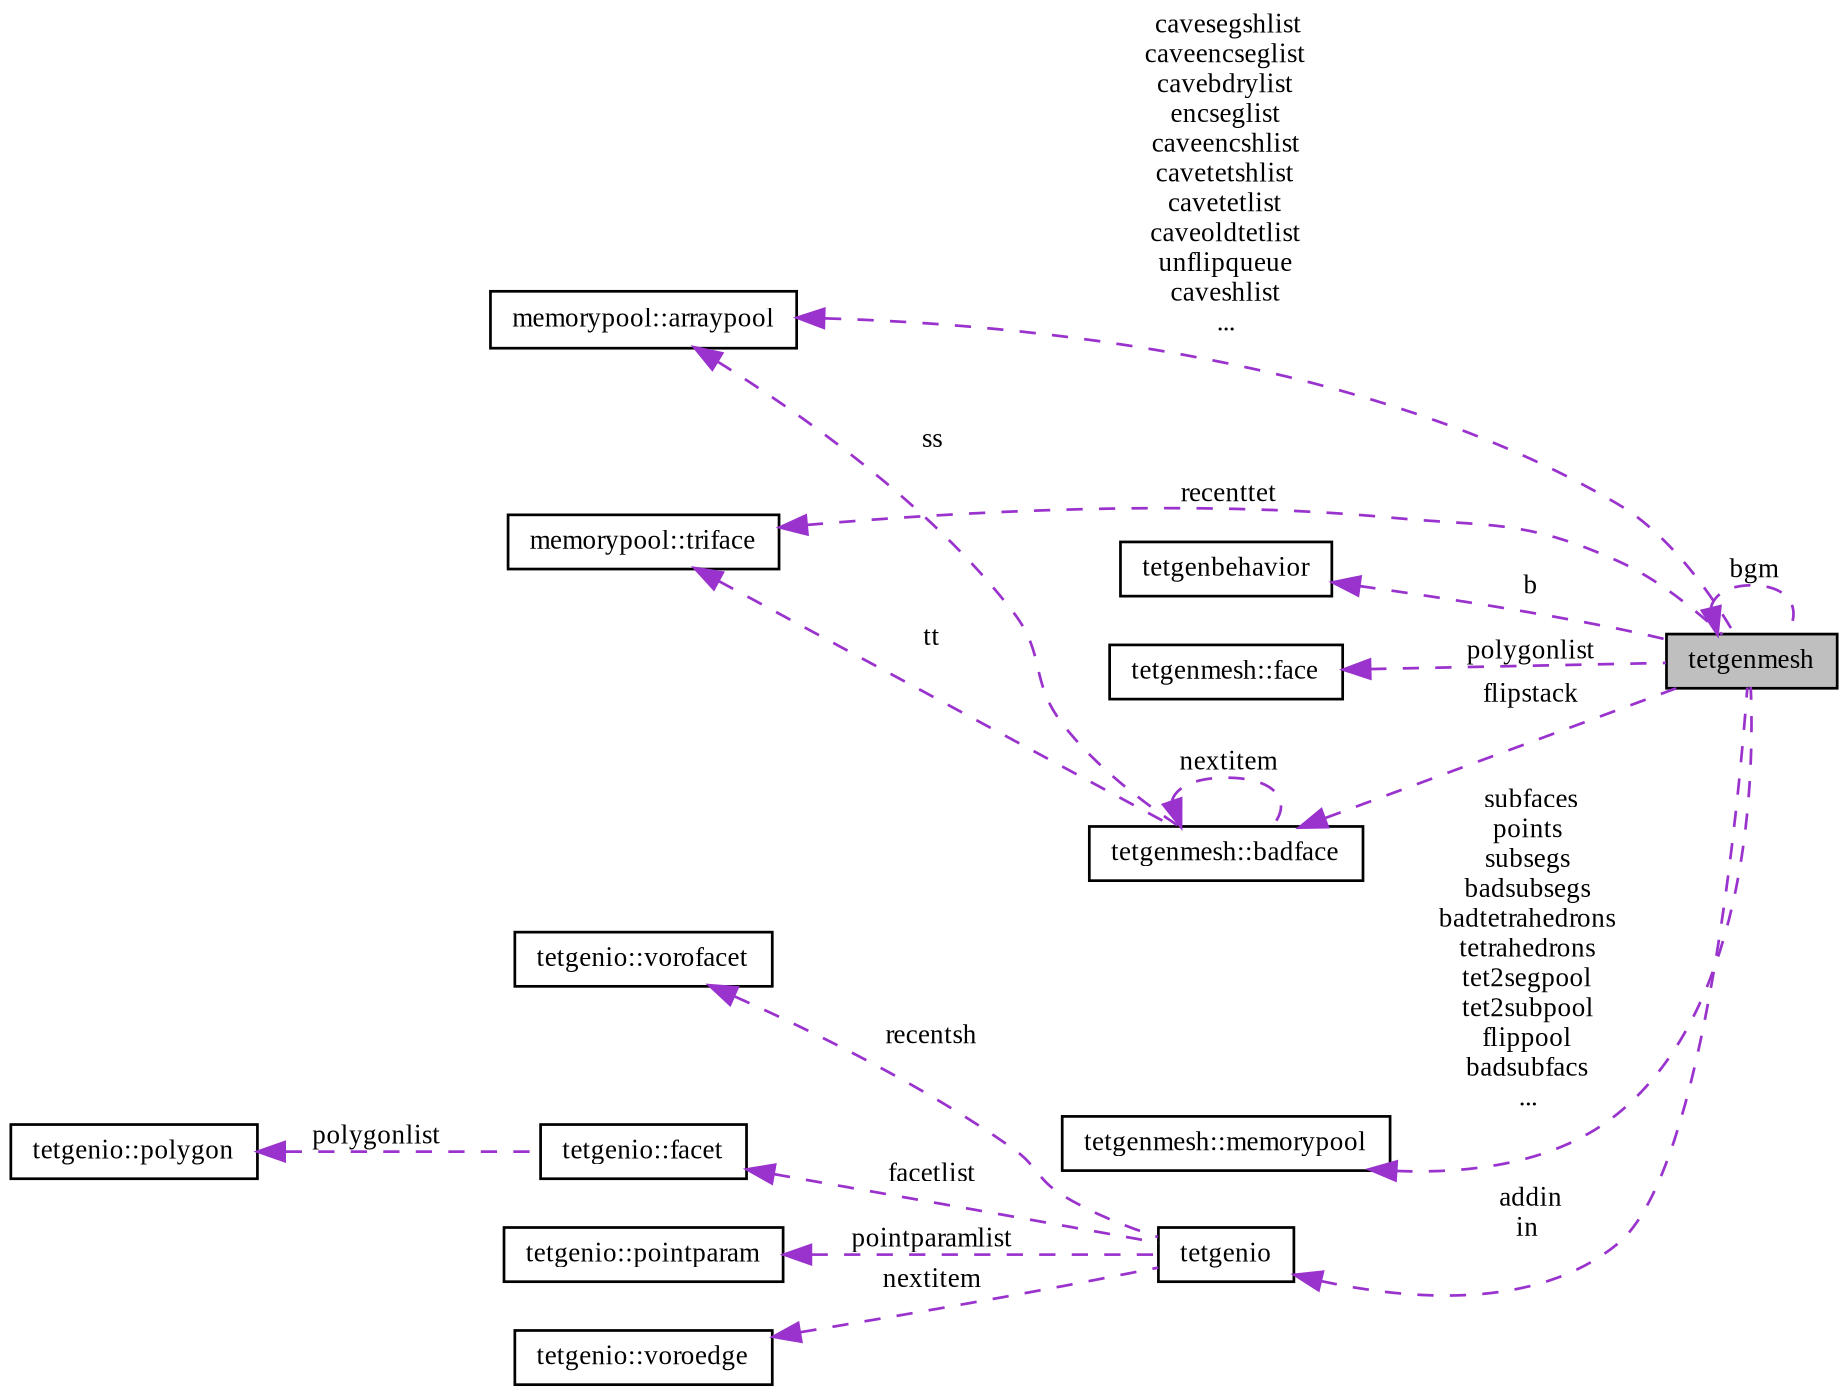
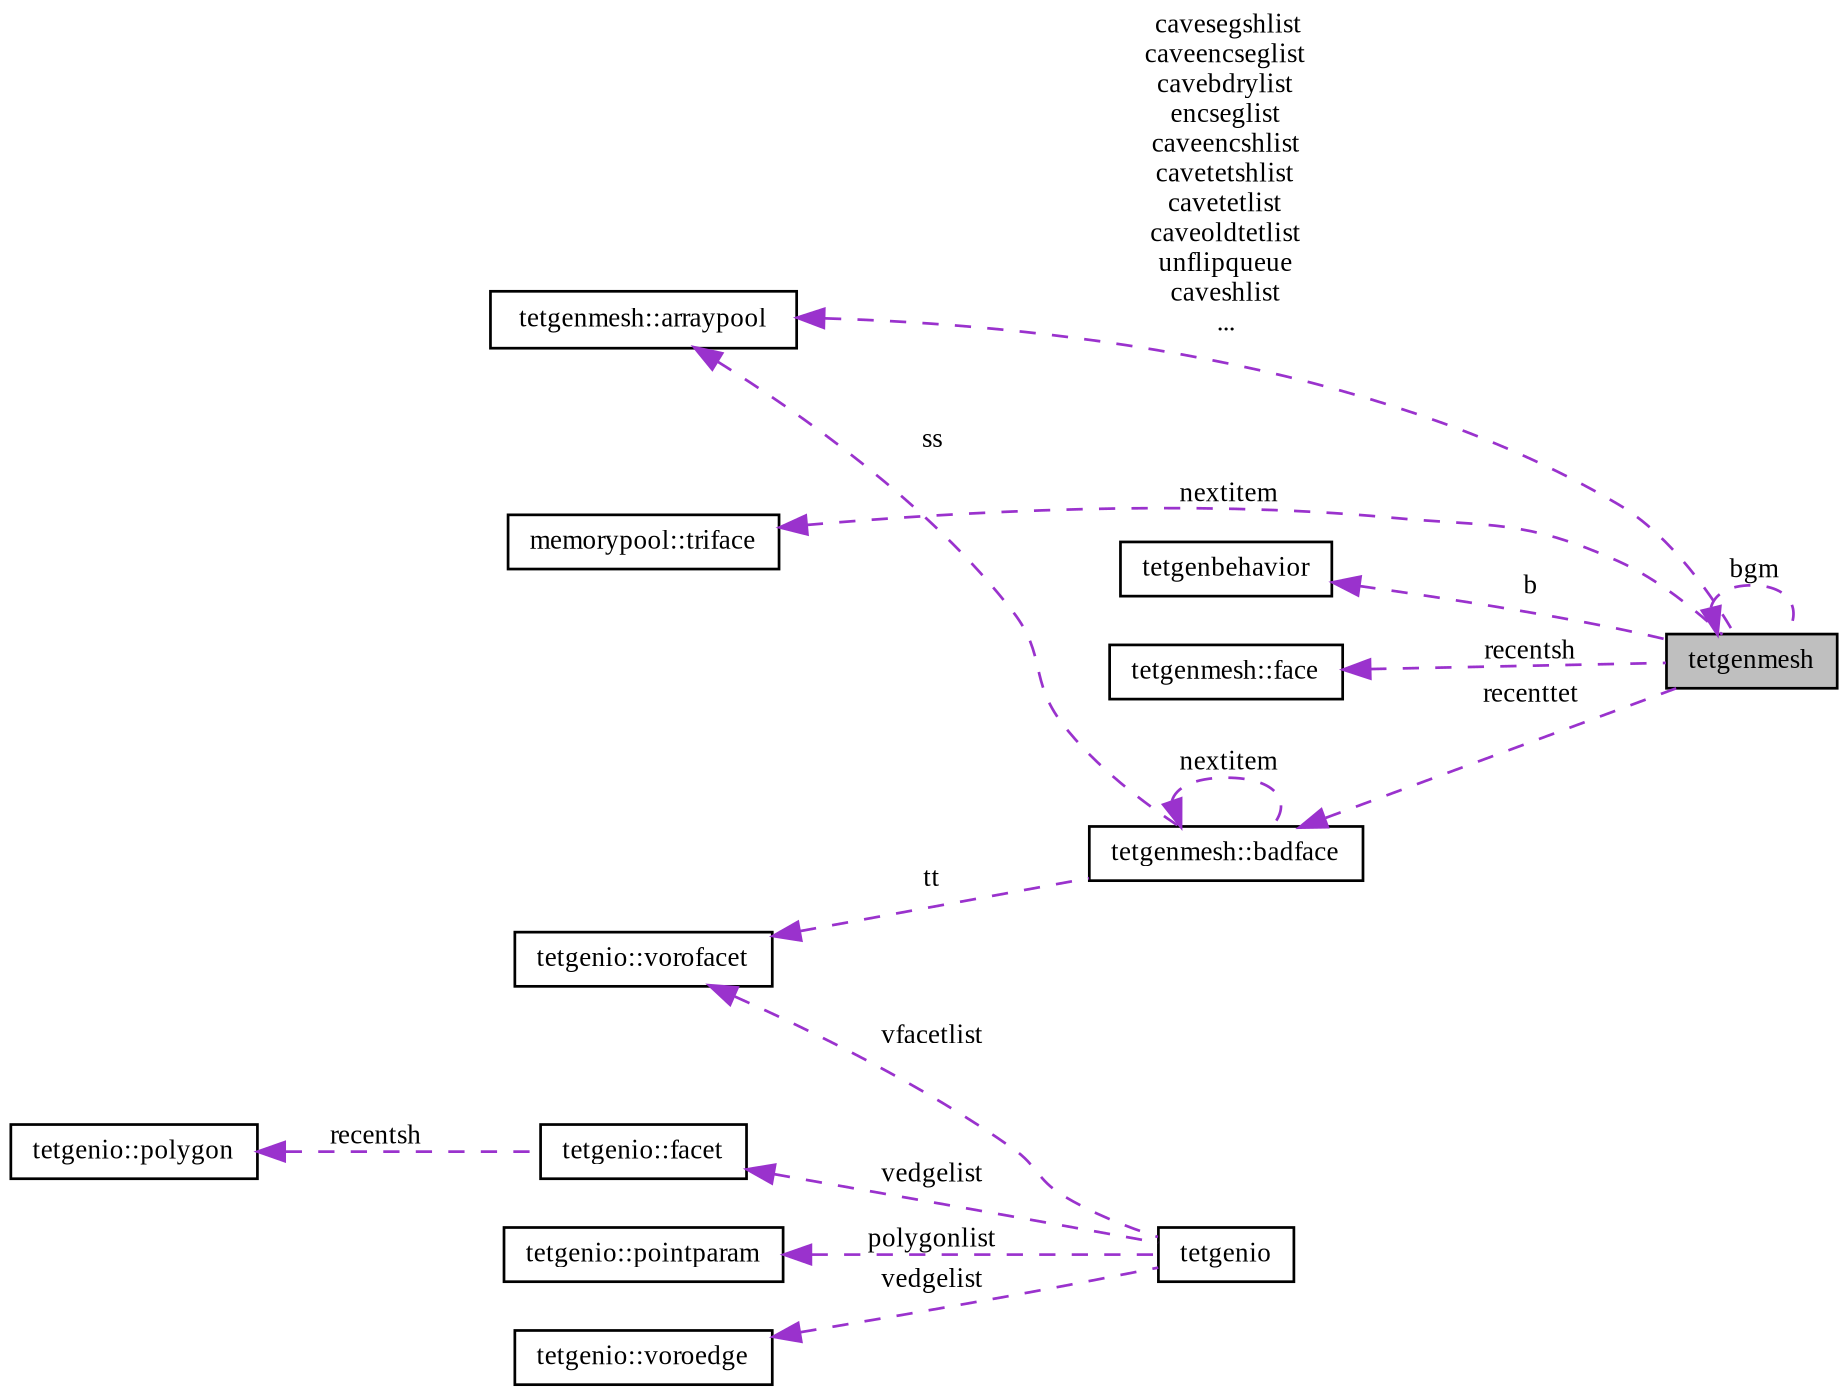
node "memorypool::arraypool": label "memorypool::arraypool" -> "tetgenmesh::arraypool"
edge "tetgenmesh" -> "memorypool::triface": label " recenttet" -> " nextitem"
edge "tetgenmesh" -> "tetgenmesh::face": label " polygonlist" -> " recentsh"
edge "tetgenmesh" -> "tetgenmesh::badface": label " flipstack" -> " recenttet"
edge "tetgenmesh::badface" -> "memorypool::triface": now "tetgenmesh::badface" -> "tetgenio::vorofacet"
edge "tetgenio" -> "tetgenio::vorofacet": label " recentsh" -> " vfacetlist"
edge "tetgenmesh" -> "tetgenio": removed, label "addin in"
edge "tetgenio::facet" -> "tetgenio::polygon": label " polygonlist" -> " recentsh"
node "tetgenmesh::memorypool": removed
edge "tetgenio" -> "tetgenio::facet": label " facetlist" -> " vedgelist"
edge "tetgenio" -> "tetgenio::pointparam": label " pointparamlist" -> " polygonlist"
edge "tetgenio" -> "tetgenio::voroedge": label " nextitem" -> " vedgelist"
